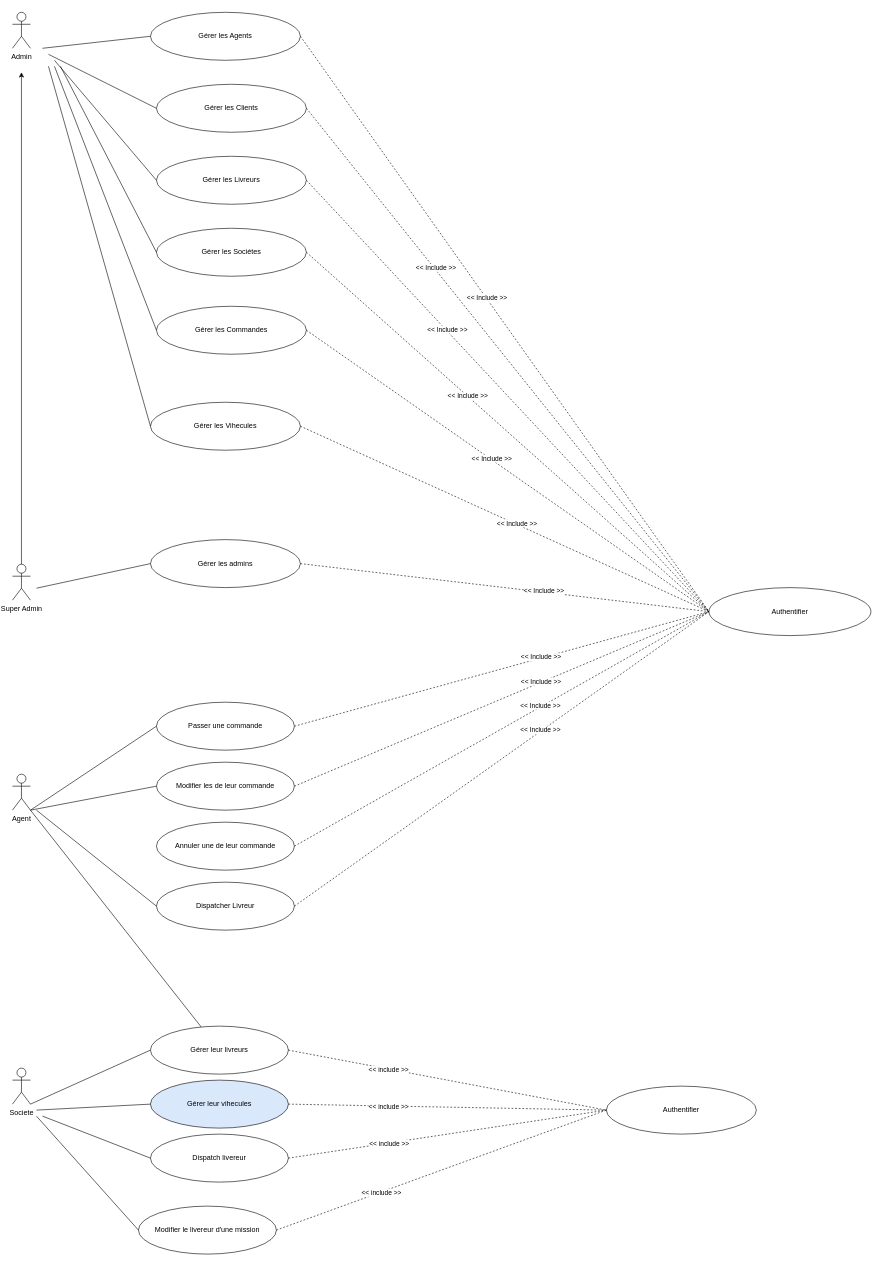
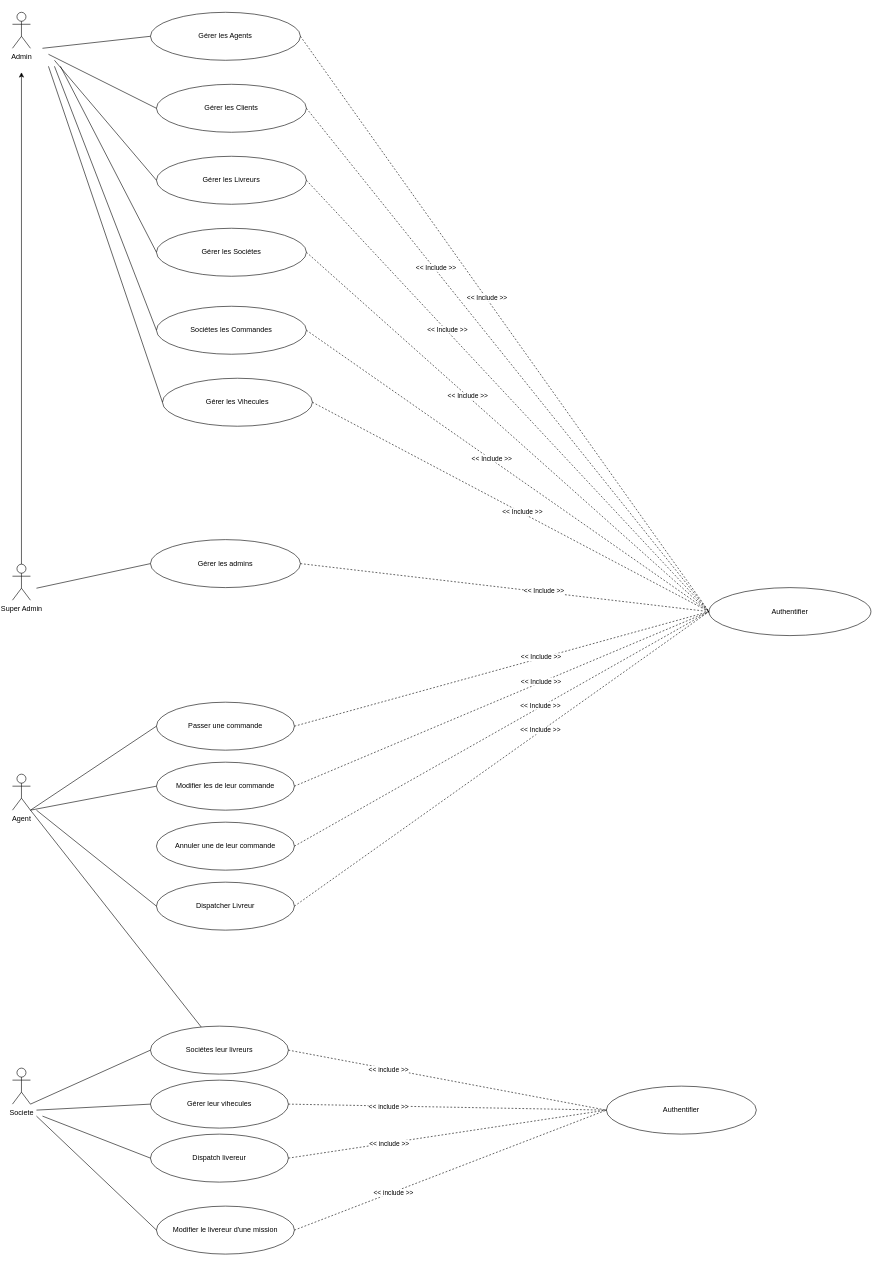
node "Gérer les Commandes": label "Gérer les Commandes" -> "Sociétes les Commandes"
node "Gérer les Vihecules": moved (225, 426) -> (237, 402)
node "Gérer leur livreurs": label "Gérer leur livreurs" -> "Sociétes leur livreurs"
node "Gérer leur vihecules": fillcolor #dae8fc -> #ffffff
node "Modifier le livereur d'une mission": moved (207, 1230) -> (225, 1230)
